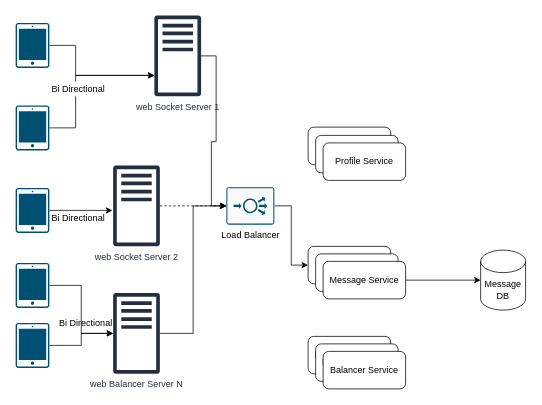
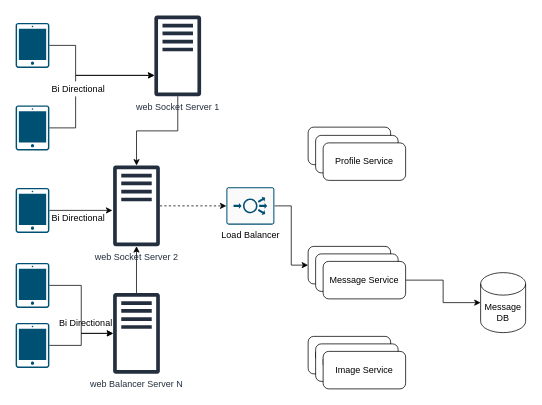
edge "web Socket Server 1" -> "Load Balancer": now "web Socket Server 1" -> "web Socket Server 2"
node "Message DB": moved (503, 280) -> (503, 303)
edge "web Balancer Server N" -> "Load Balancer": now "web Balancer Server N" -> "web Socket Server 2"
node "Balancer Service": label "Balancer Service" -> "Image Service"
